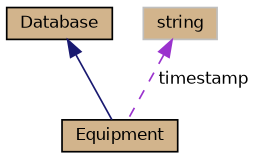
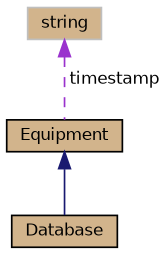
edge "Equipment" -> "Database": reversed
